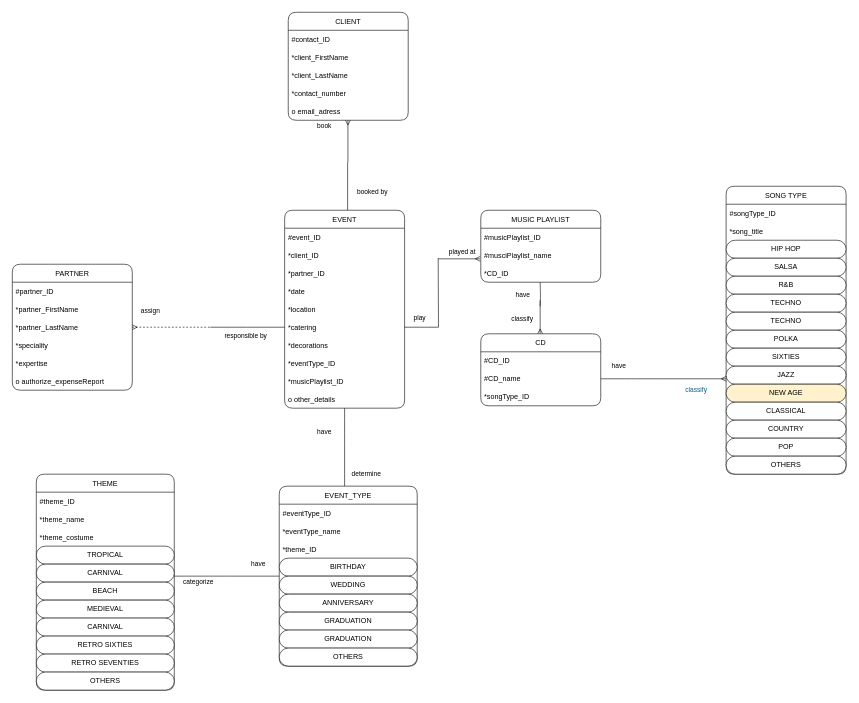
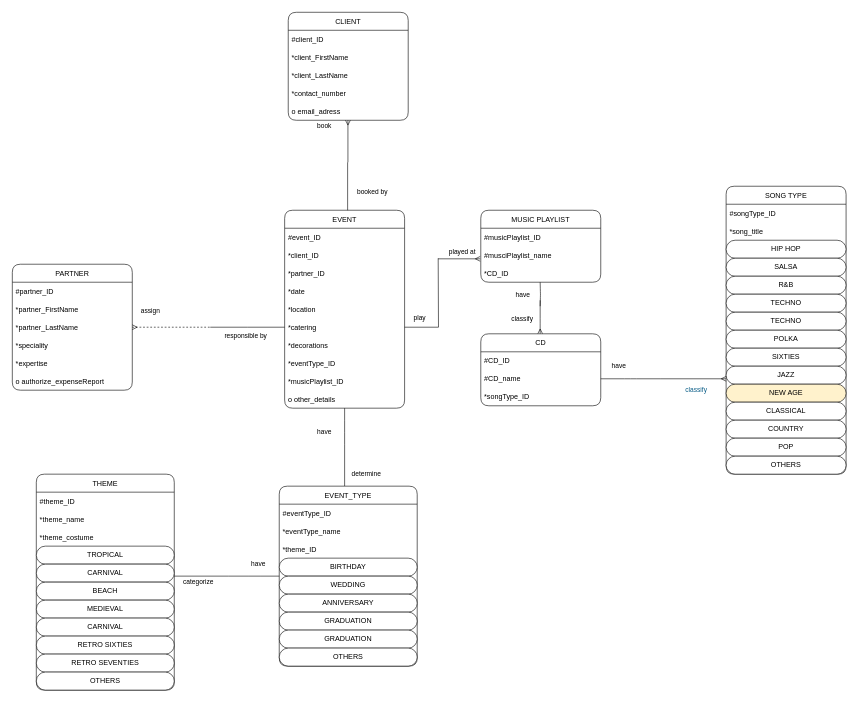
node "#contact_ID": label "#contact_ID" -> "#client_ID"
